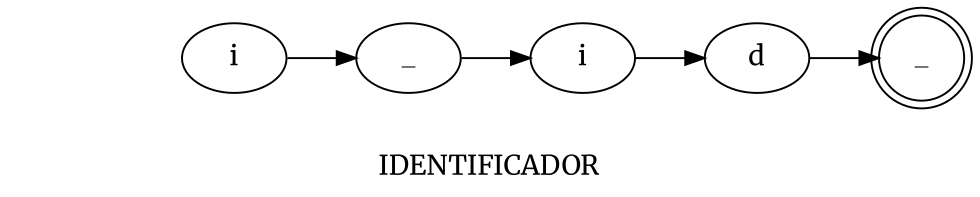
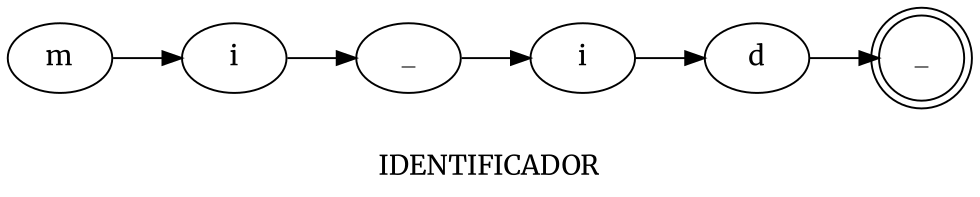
node "m": added
